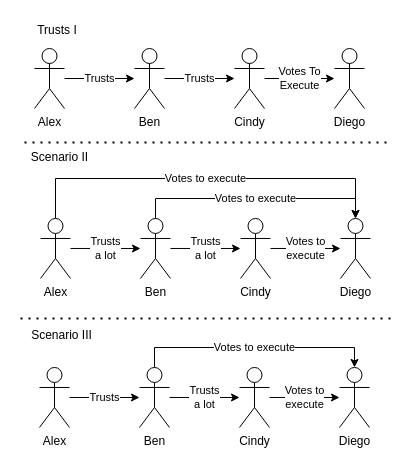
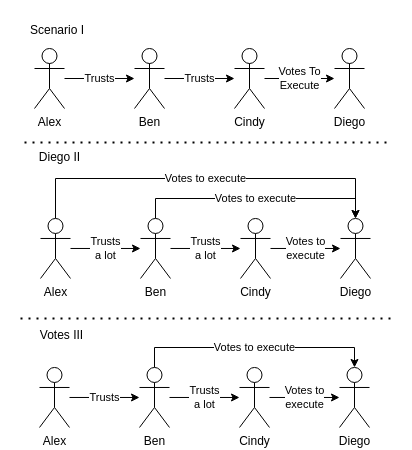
node "Trusts I": label "Trusts I" -> "Scenario I"
node "Scenario II": label "Scenario II" -> "Diego II"
node "Scenario III": label "Scenario III" -> "Votes III"
